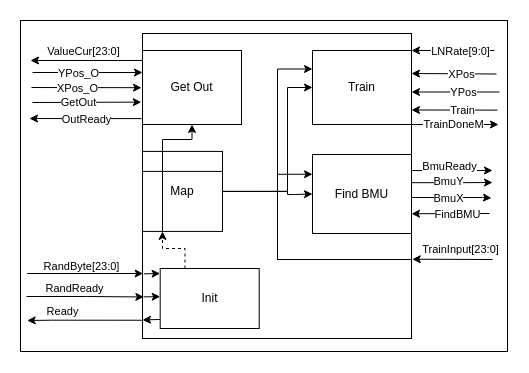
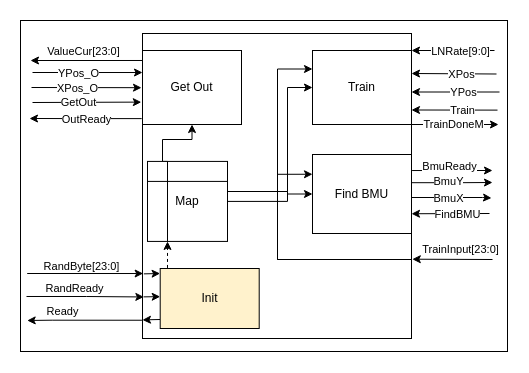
node "Map": moved (183, 191) -> (188, 201)
node "Init": fillcolor #ffffff -> #fff2cc
